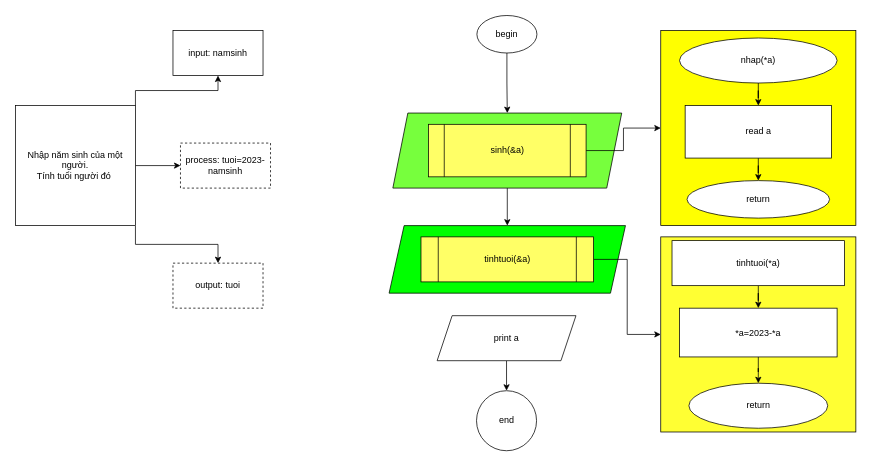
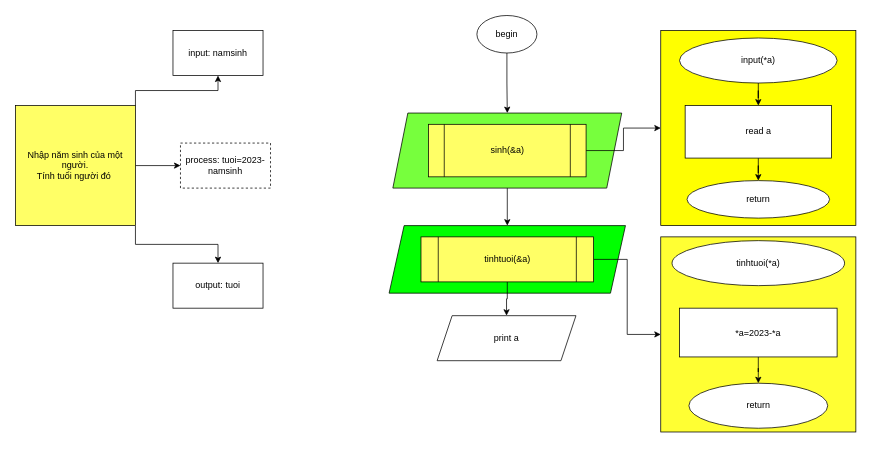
node "nhap(*a)": label "nhap(*a)" -> "input(*a)"
node "Nhập năm sinh của một người. Tính tuổi người đó": fillcolor #ffffff -> #ffff66
node "tinhtuoi(*a)": shape rectangle -> ellipse
node "output: tuoi": style dashed -> solid
edge "tinhtuoi(&a)" -> "print a": added
edge "tinhtuoi(*a)" -> "*a=2023-*a": removed
edge "print a" -> "end": removed
node "end": removed
